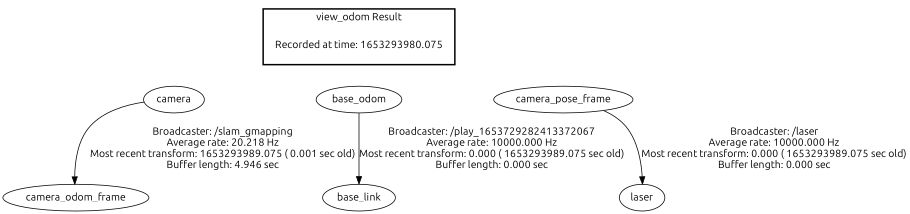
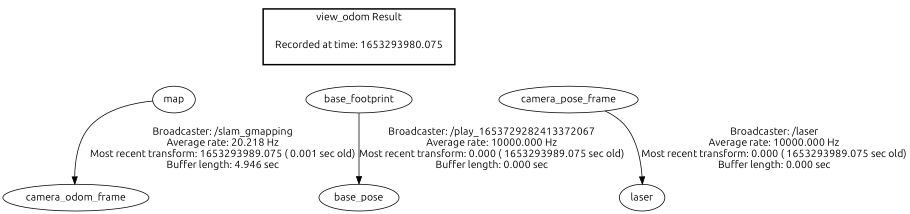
node "camera": label "camera" -> "map"
node "base_odom": label "base_odom" -> "base_footprint"
node "base_link": label "base_link" -> "base_pose"
